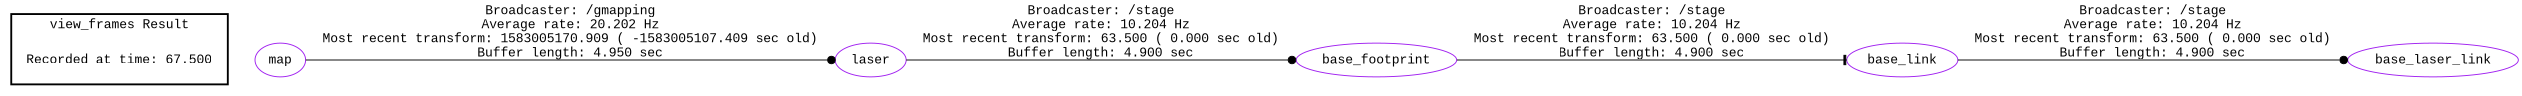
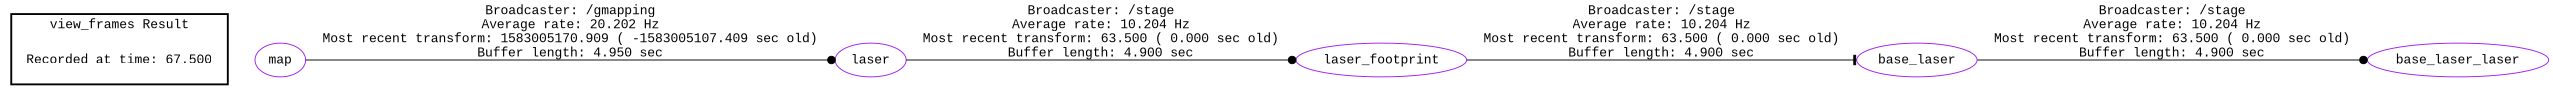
node "base_footprint": label "base_footprint" -> "laser_footprint"
node "base_link": label "base_link" -> "base_laser"
node "base_laser_link": label "base_laser_link" -> "base_laser_laser"
